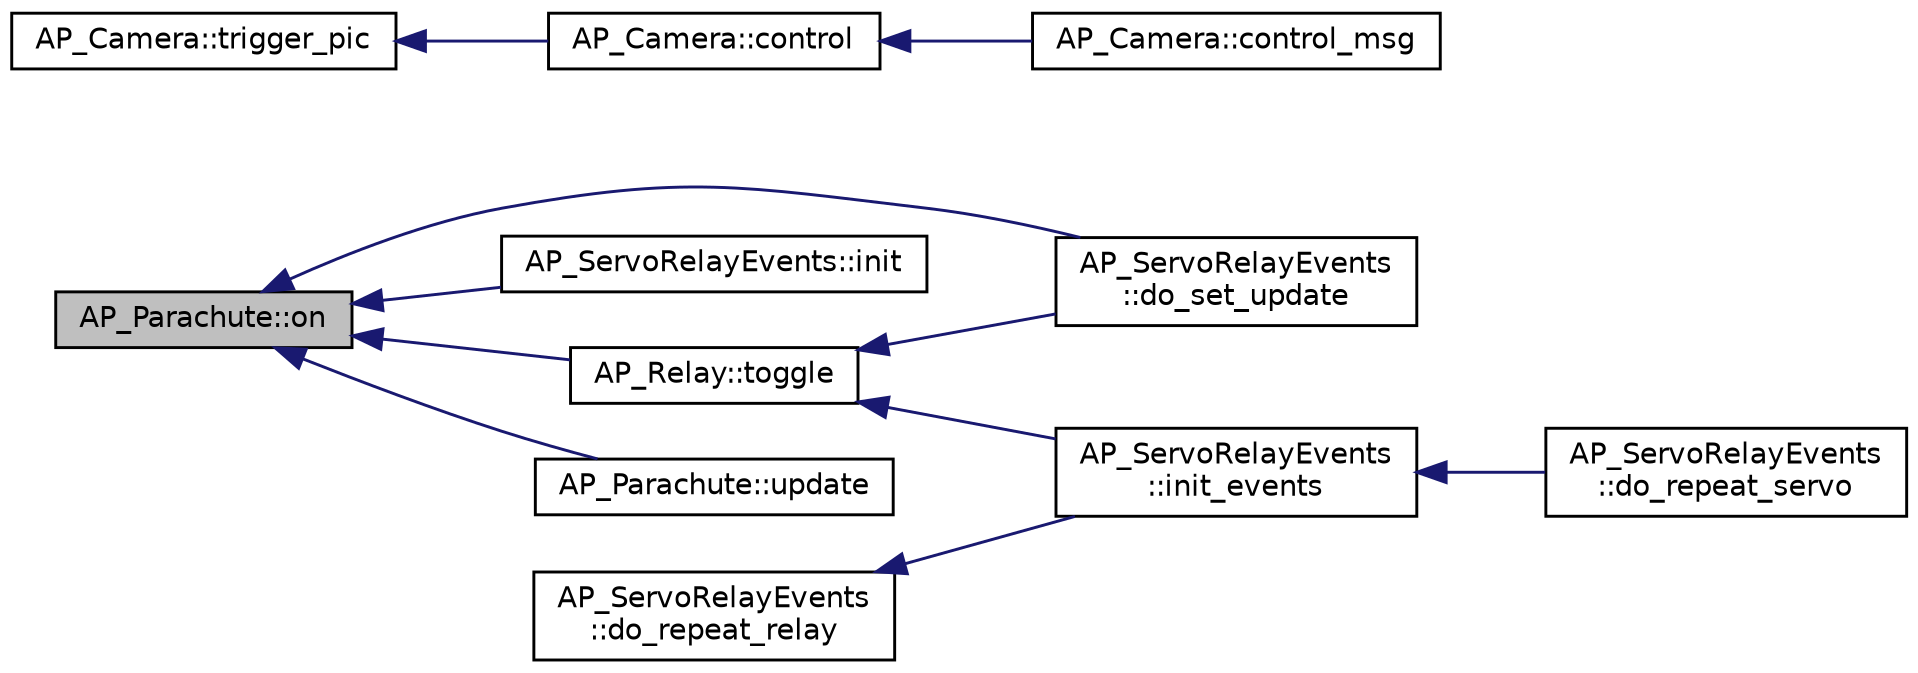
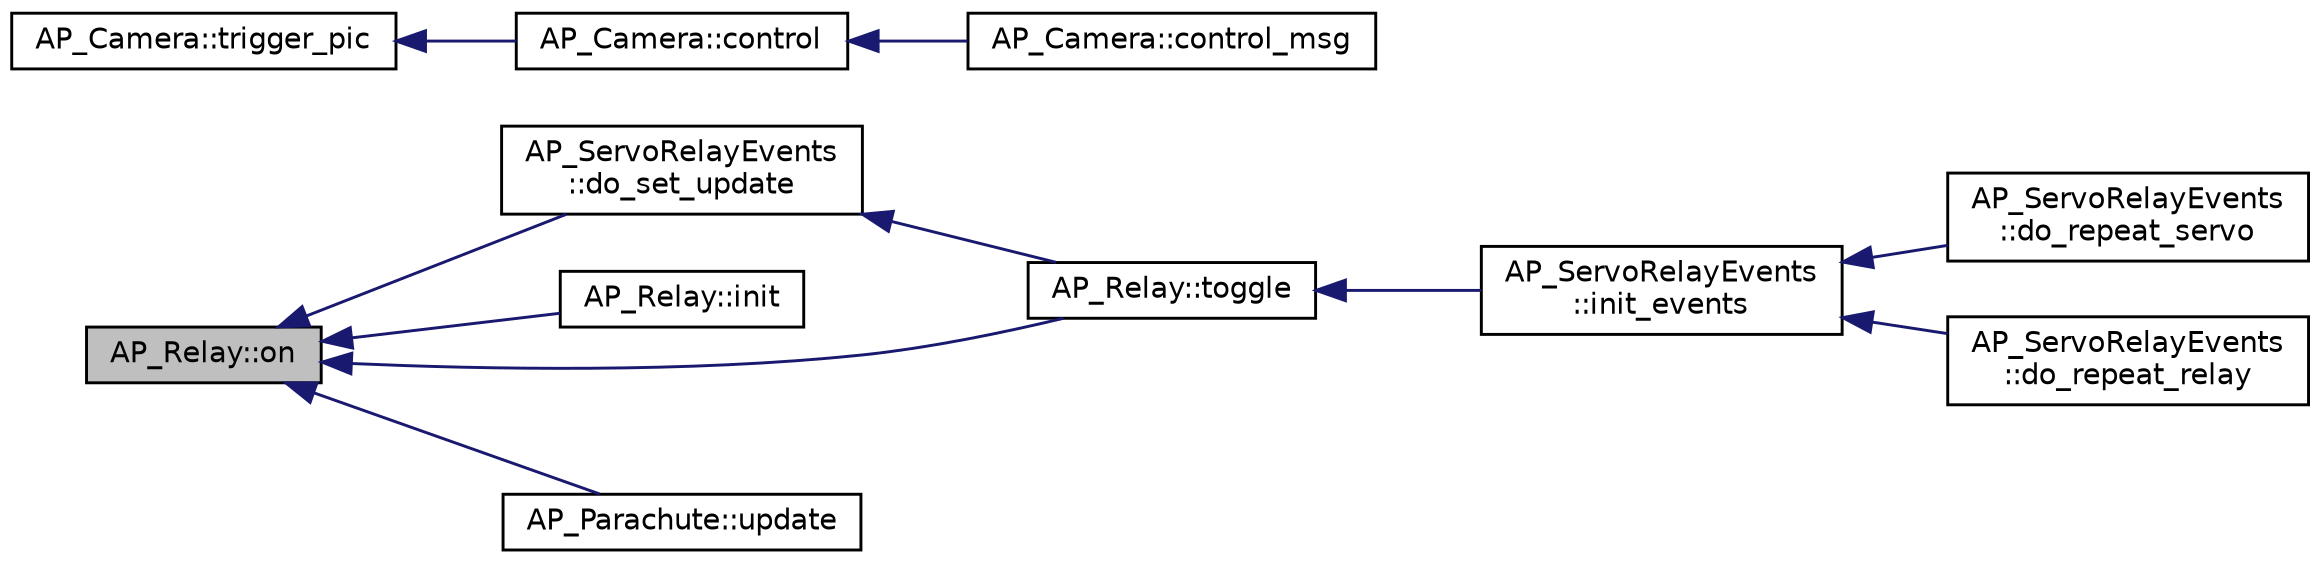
node "AP_ServoRelayEvents::init": label "AP_ServoRelayEvents::init" -> "AP_Relay::init"
node "AP_Parachute::on": label "AP_Parachute::on" -> "AP_Relay::on"
edge "AP_ServoRelayEvents ::do_set_update" -> "AP_Relay::toggle": reversed
edge "AP_ServoRelayEvents ::init_events" -> "AP_ServoRelayEvents ::do_repeat_relay": reversed
